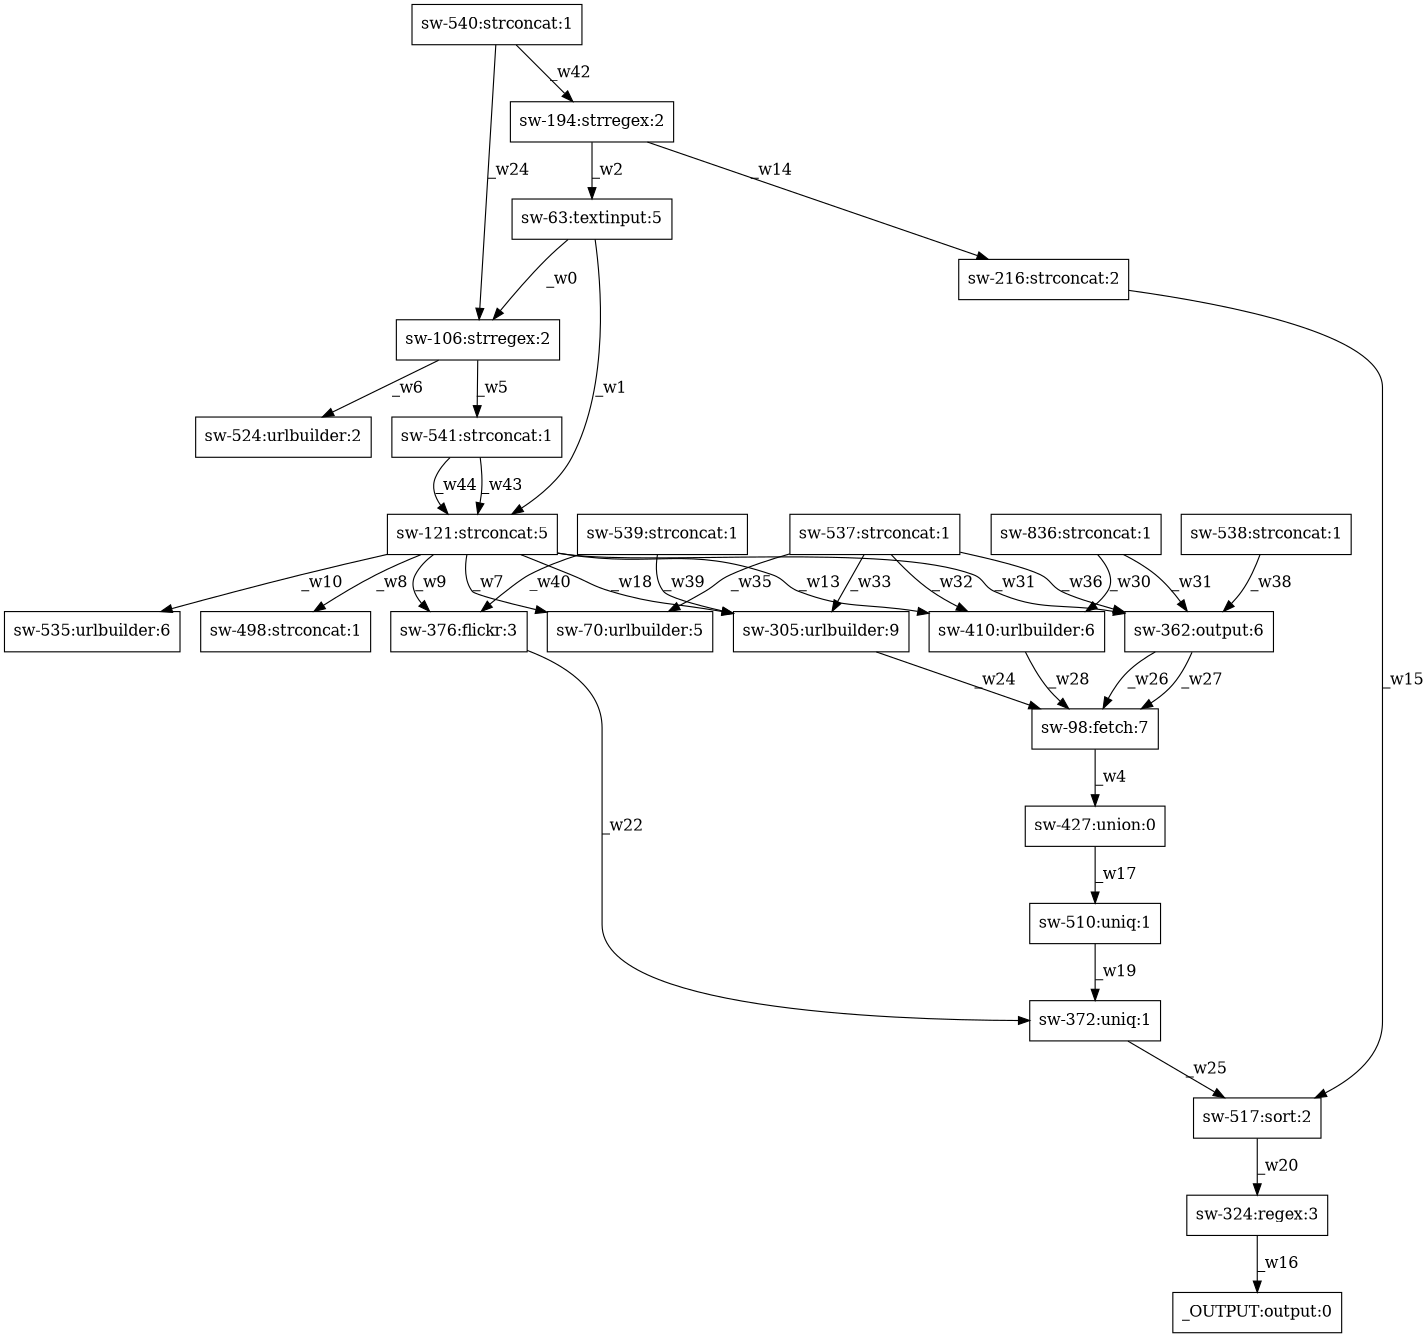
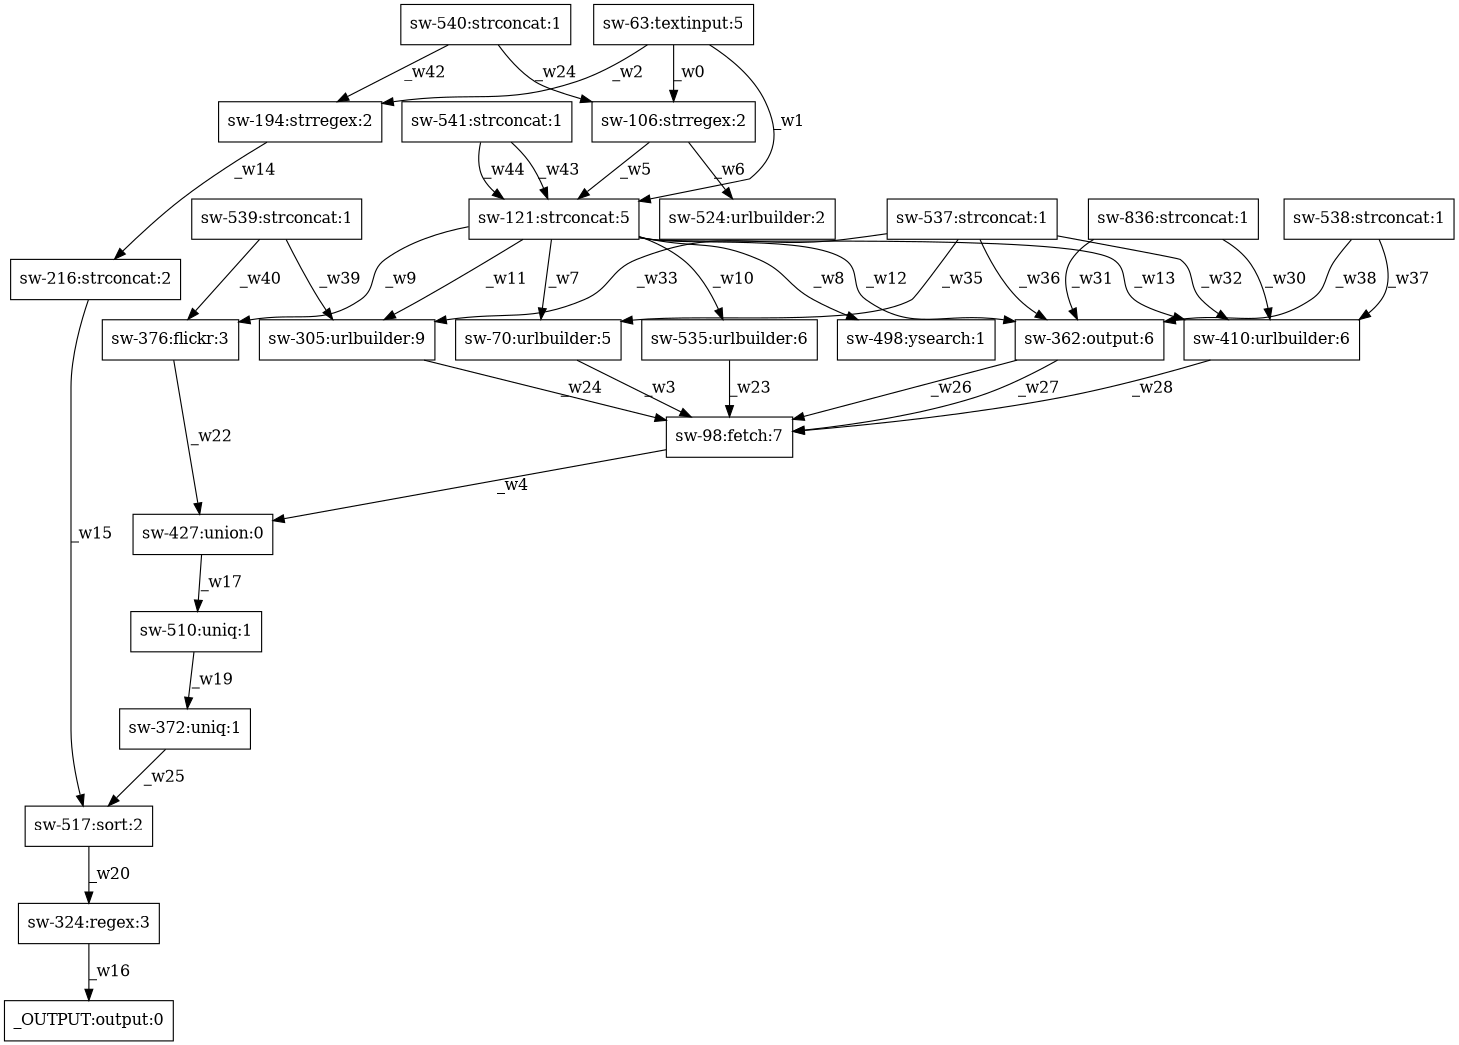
edge "sw-194:strregex:2" -> "sw-63:textinput:5": reversed
edge "sw-538:strconcat:1" -> "sw-410:urlbuilder:6": added, label "_w37"
edge "sw-106:strregex:2" -> "sw-541:strconcat:1": now "sw-106:strregex:2" -> "sw-121:strconcat:5"
edge "sw-535:urlbuilder:6" -> "sw-98:fetch:7": added, label "_w23"
edge "sw-70:urlbuilder:5" -> "sw-98:fetch:7": added, label "_w3"
edge "sw-121:strconcat:5" -> "sw-305:urlbuilder:9": label "_w18" -> "_w11"
edge "sw-121:strconcat:5" -> "sw-362:output:6": label "_w31" -> "_w12"
node "sw-498:strconcat:1": label "sw-498:strconcat:1" -> "sw-498:ysearch:1"
edge "sw-376:flickr:3" -> "sw-372:uniq:1": now "sw-376:flickr:3" -> "sw-427:union:0"
